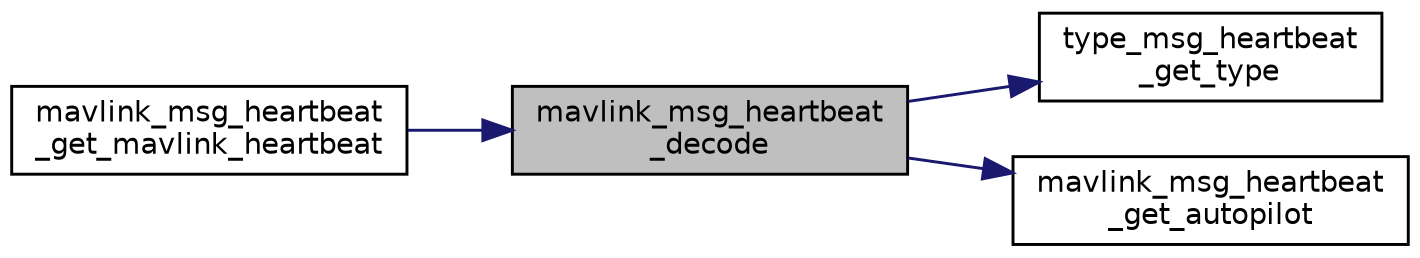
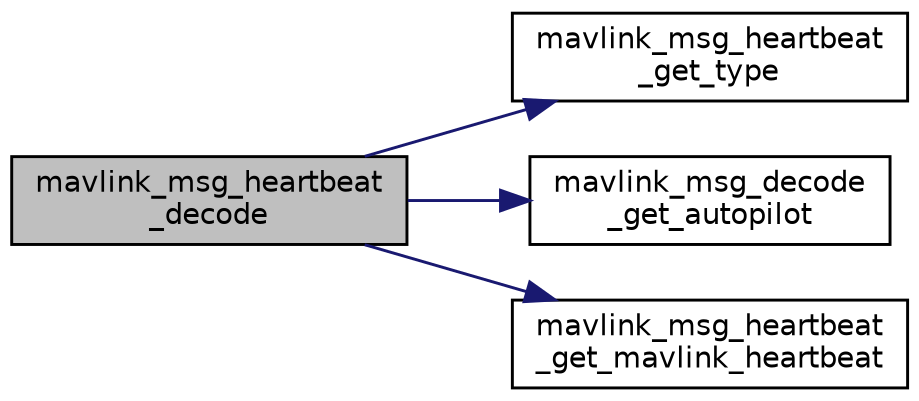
node "type_msg_heartbeat _get_type": label "type_msg_heartbeat _get_type" -> "mavlink_msg_heartbeat _get_type"
edge "mavlink_msg_heartbeat _get_mavlink_heartbeat" -> "mavlink_msg_heartbeat _decode": reversed
node "mavlink_msg_heartbeat _get_autopilot": label "mavlink_msg_heartbeat _get_autopilot" -> "mavlink_msg_decode _get_autopilot"
